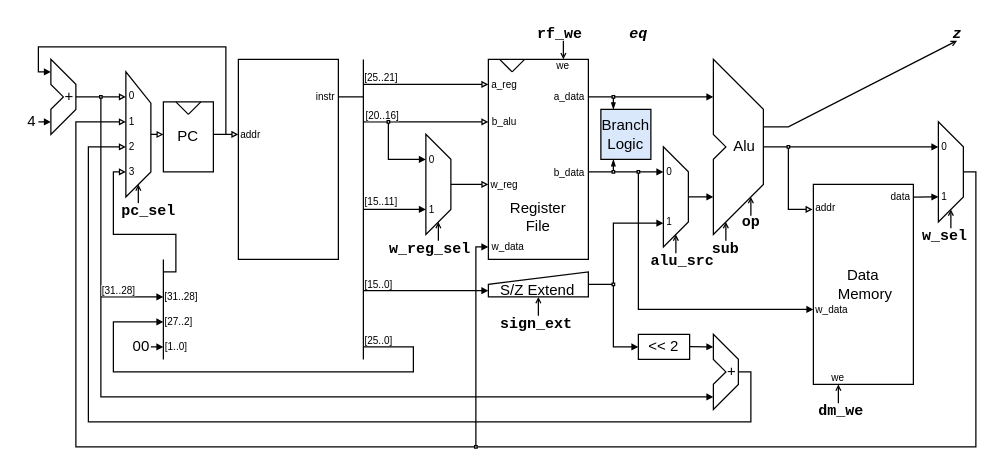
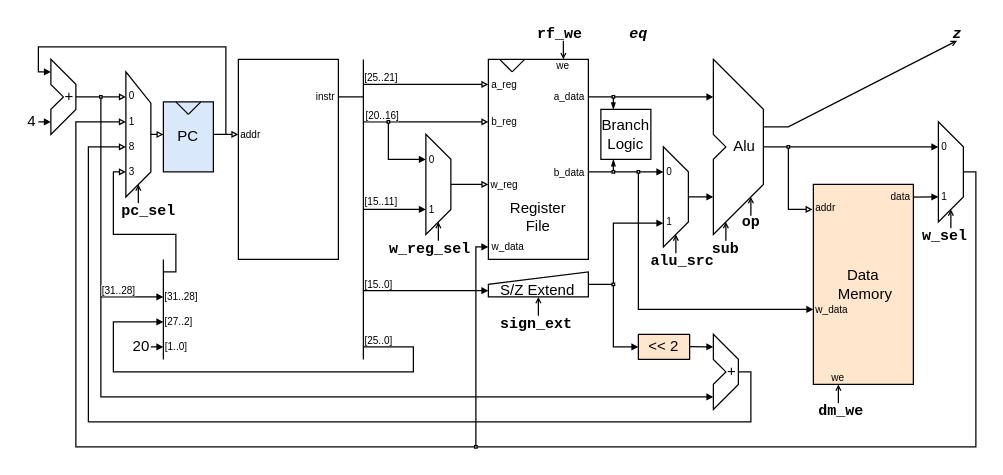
node "b_alu": label "b_alu" -> "b_reg"
node "Branch Logic": fillcolor #dae8fc -> #ffffff
node "PC": fillcolor #ffffff -> #dae8fc
node "2": label "2" -> "8"
node "Data Memory": fillcolor #ffffff -> #ffe6cc
node "00": label "00" -> "20"
node "<< 2": fillcolor #ffffff -> #ffe6cc
